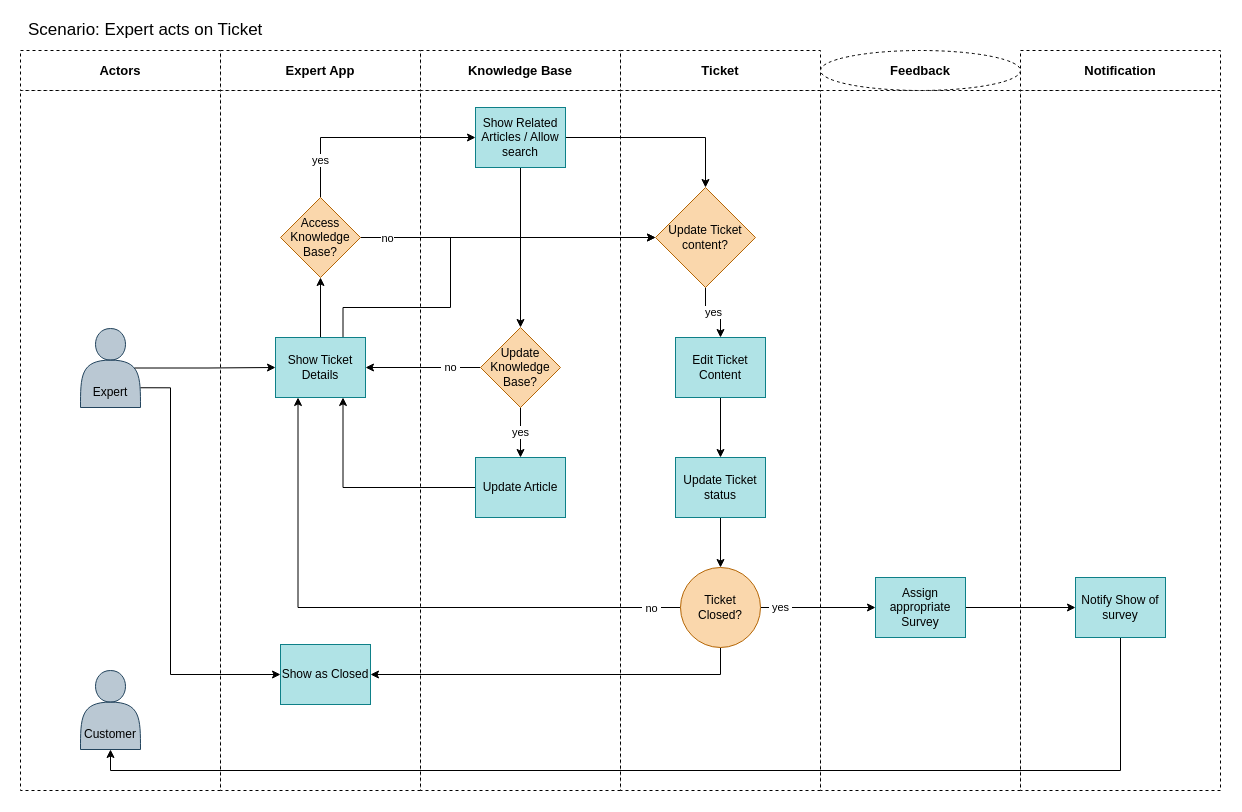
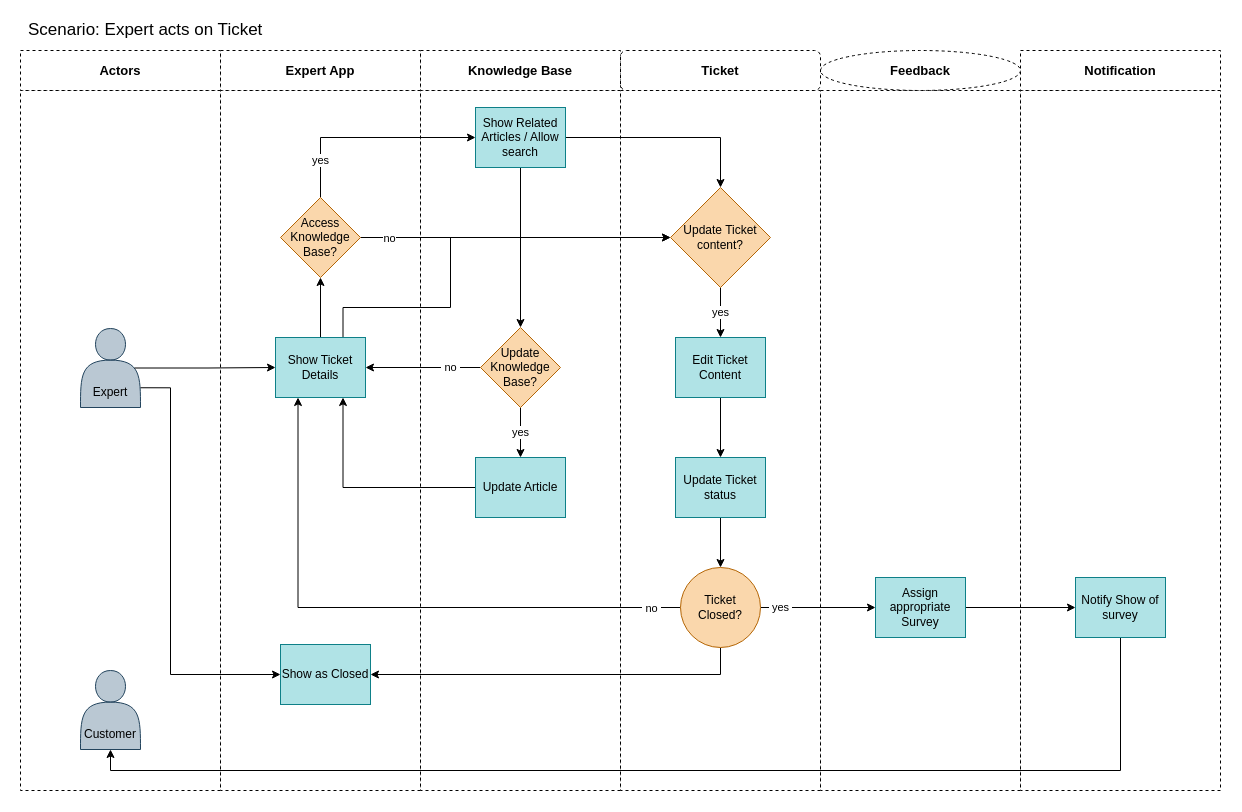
node "Ticket": shape rectangle -> rounded rectangle
node "Update Ticket content?": moved (706, 238) -> (721, 238)
